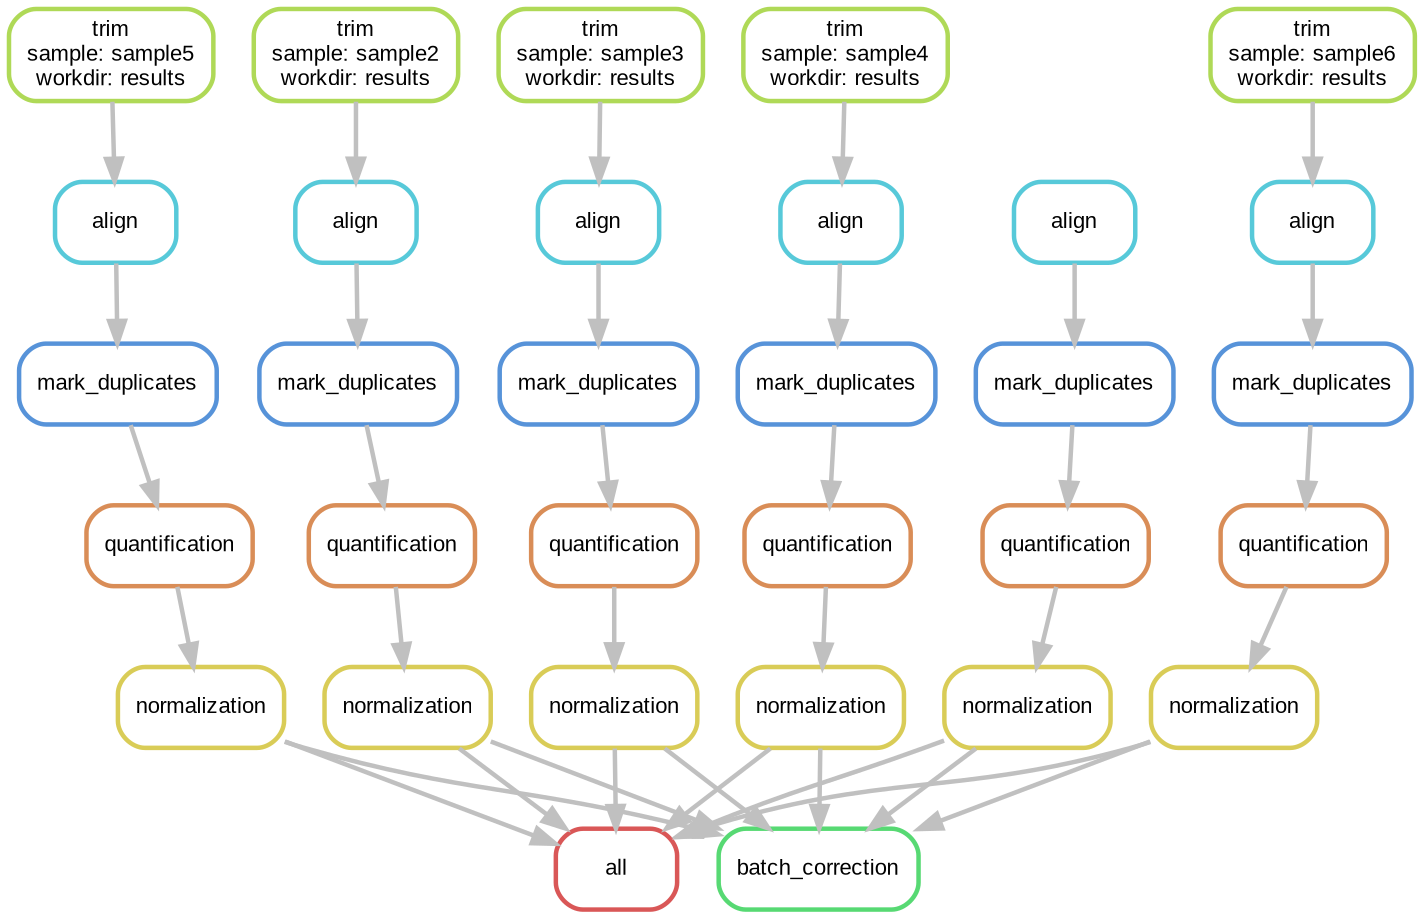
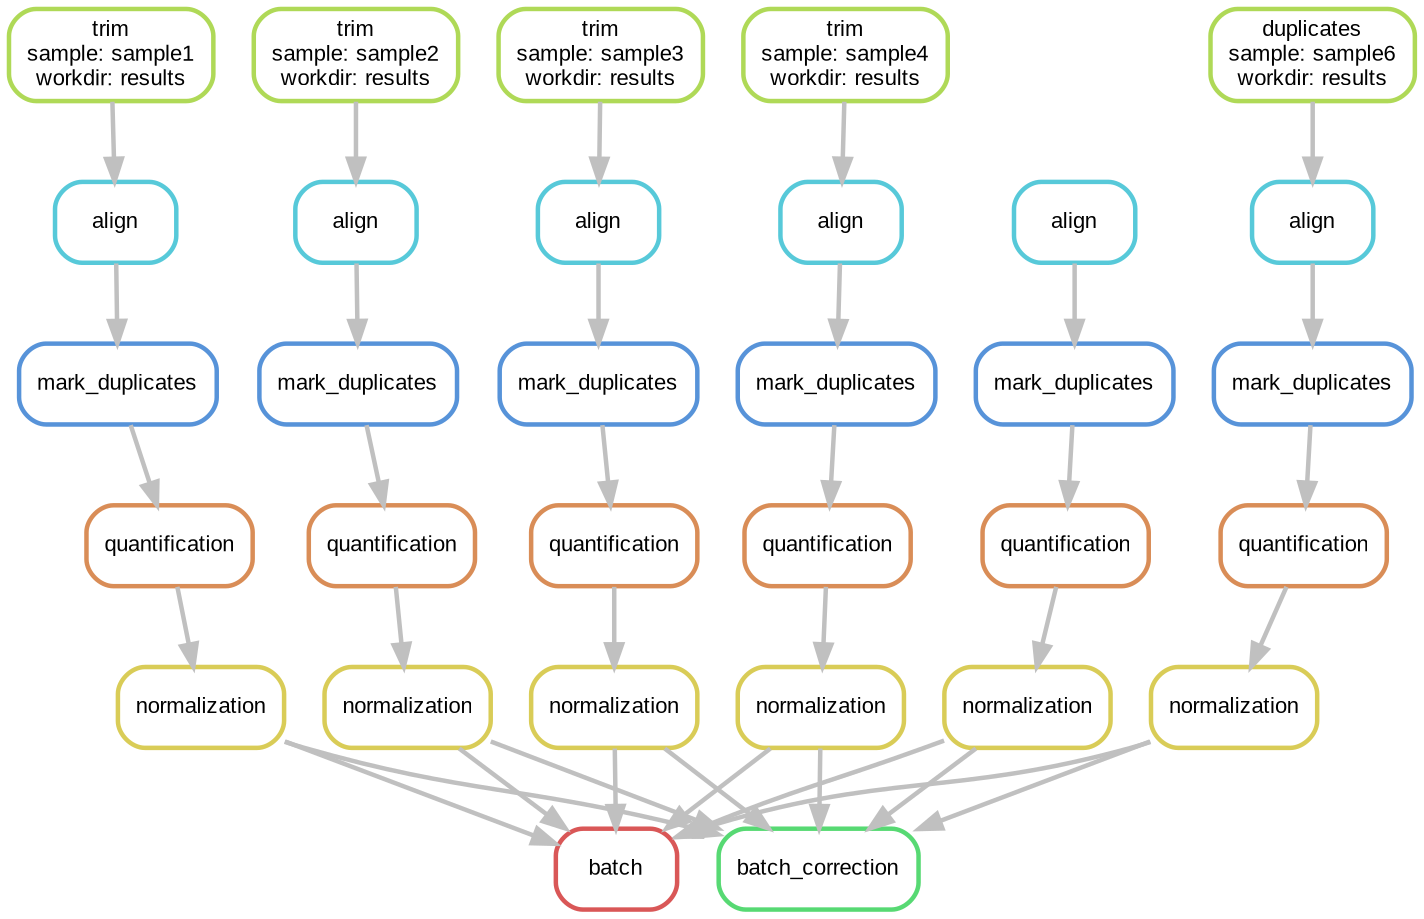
node "trim sample: sample5 workdir: results": label "trim sample: sample5 workdir: results" -> "trim sample: sample1 workdir: results"
node "trim sample: sample6 workdir: results": label "trim sample: sample6 workdir: results" -> "duplicates sample: sample6 workdir: results"
node "all": label "all" -> "batch"
